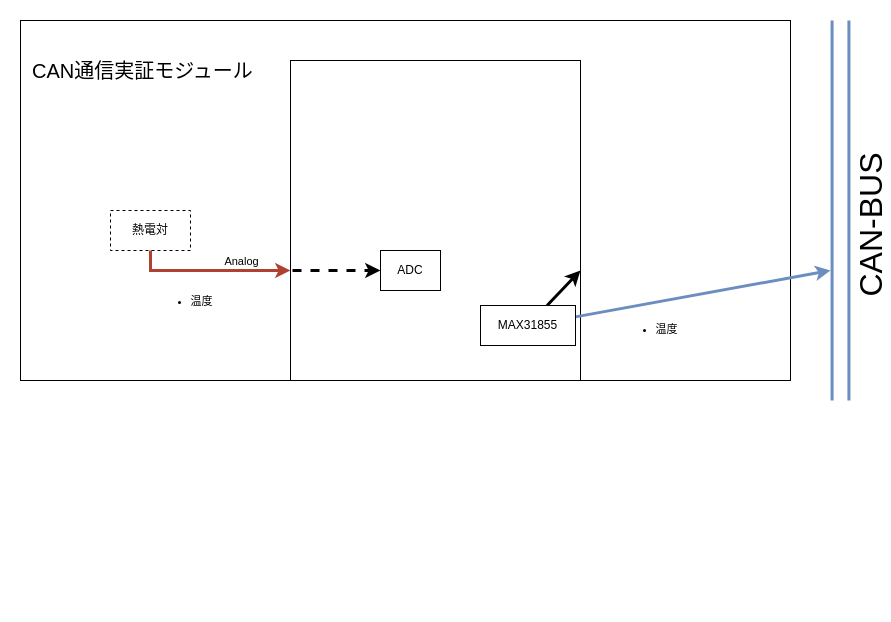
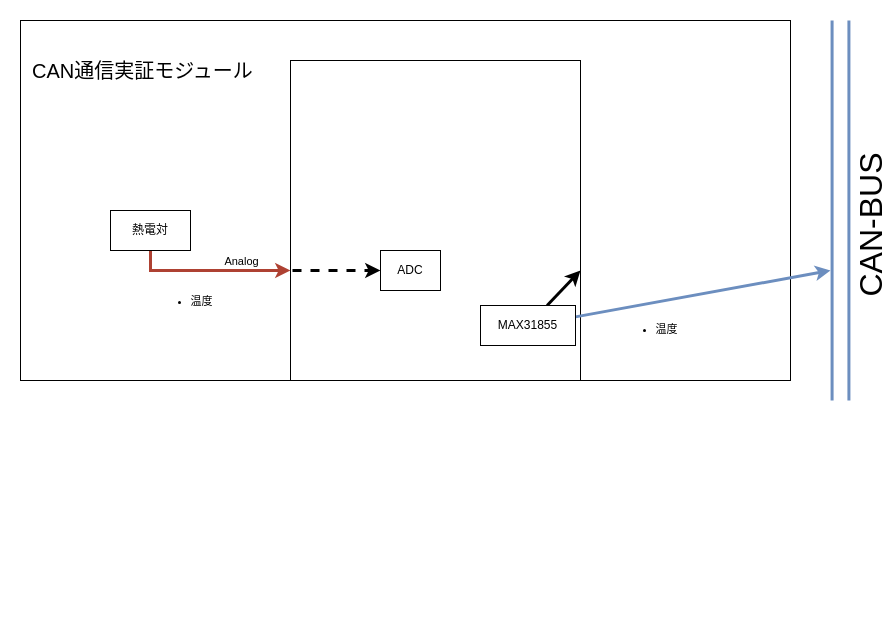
node "熱電対": style dashed -> solid
